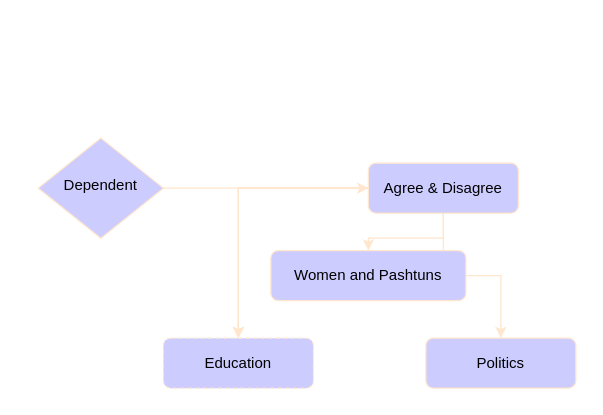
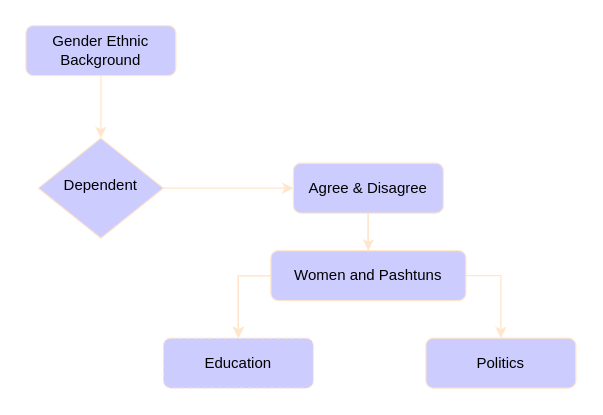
node "Gender Ethnic Background": added
edge "Gender Ethnic Background" -> "Dependent": added
node "Agree & Disagree": moved (443, 188) -> (368, 188)
